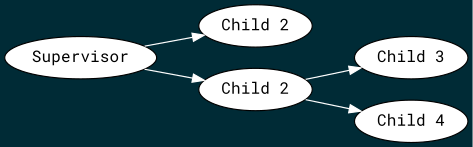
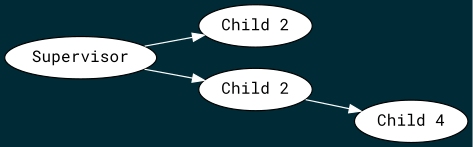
node "Child 3": removed
